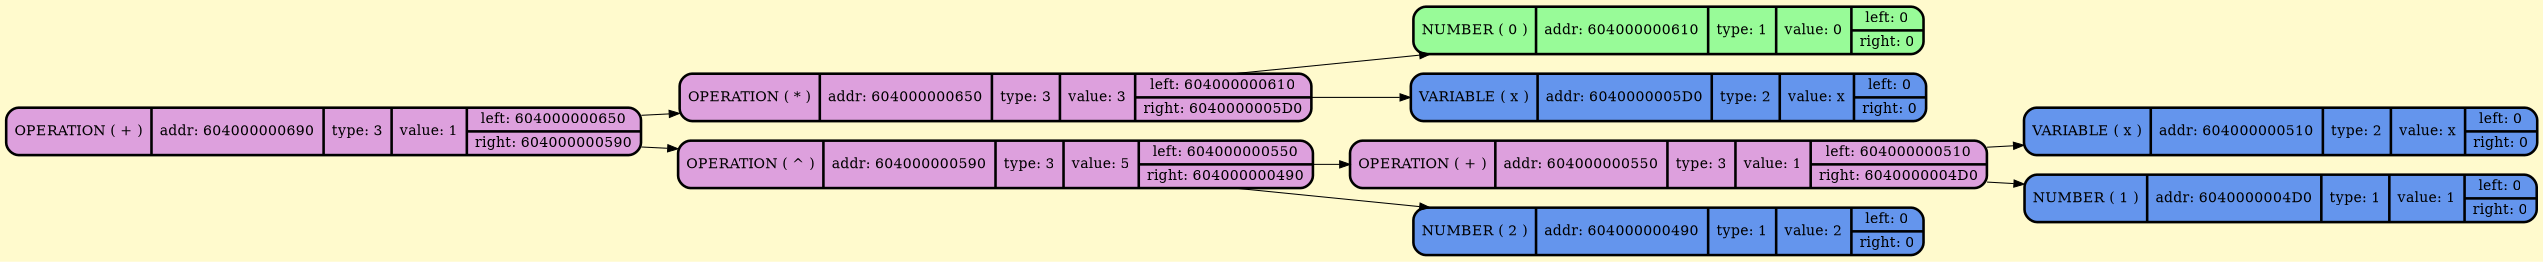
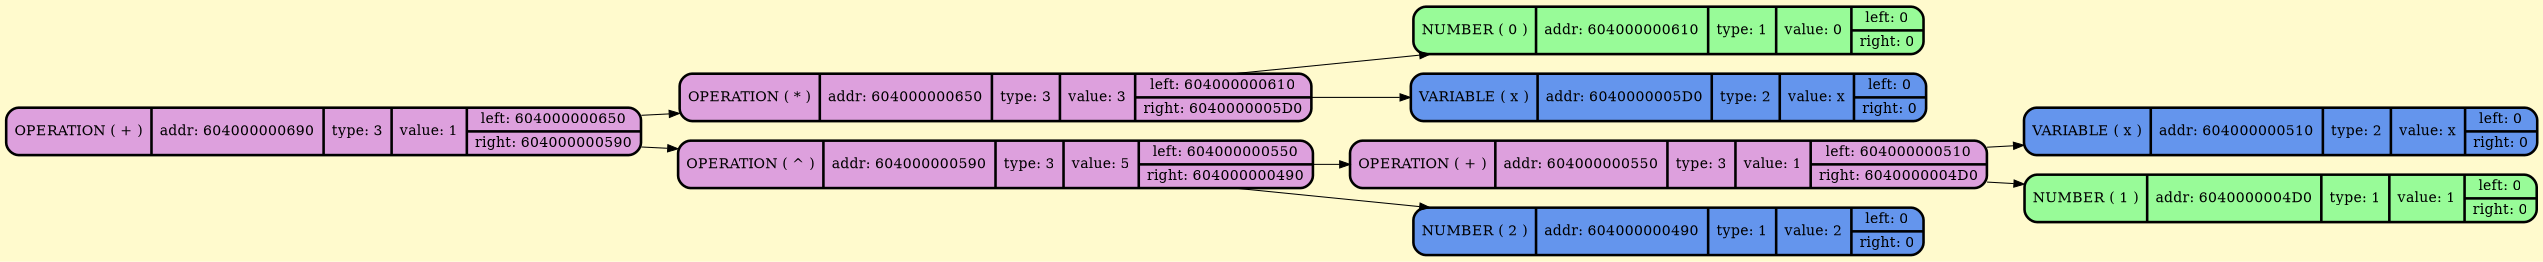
node "NUMBER ( 1 )": fillcolor cornflowerblue -> palegreen
